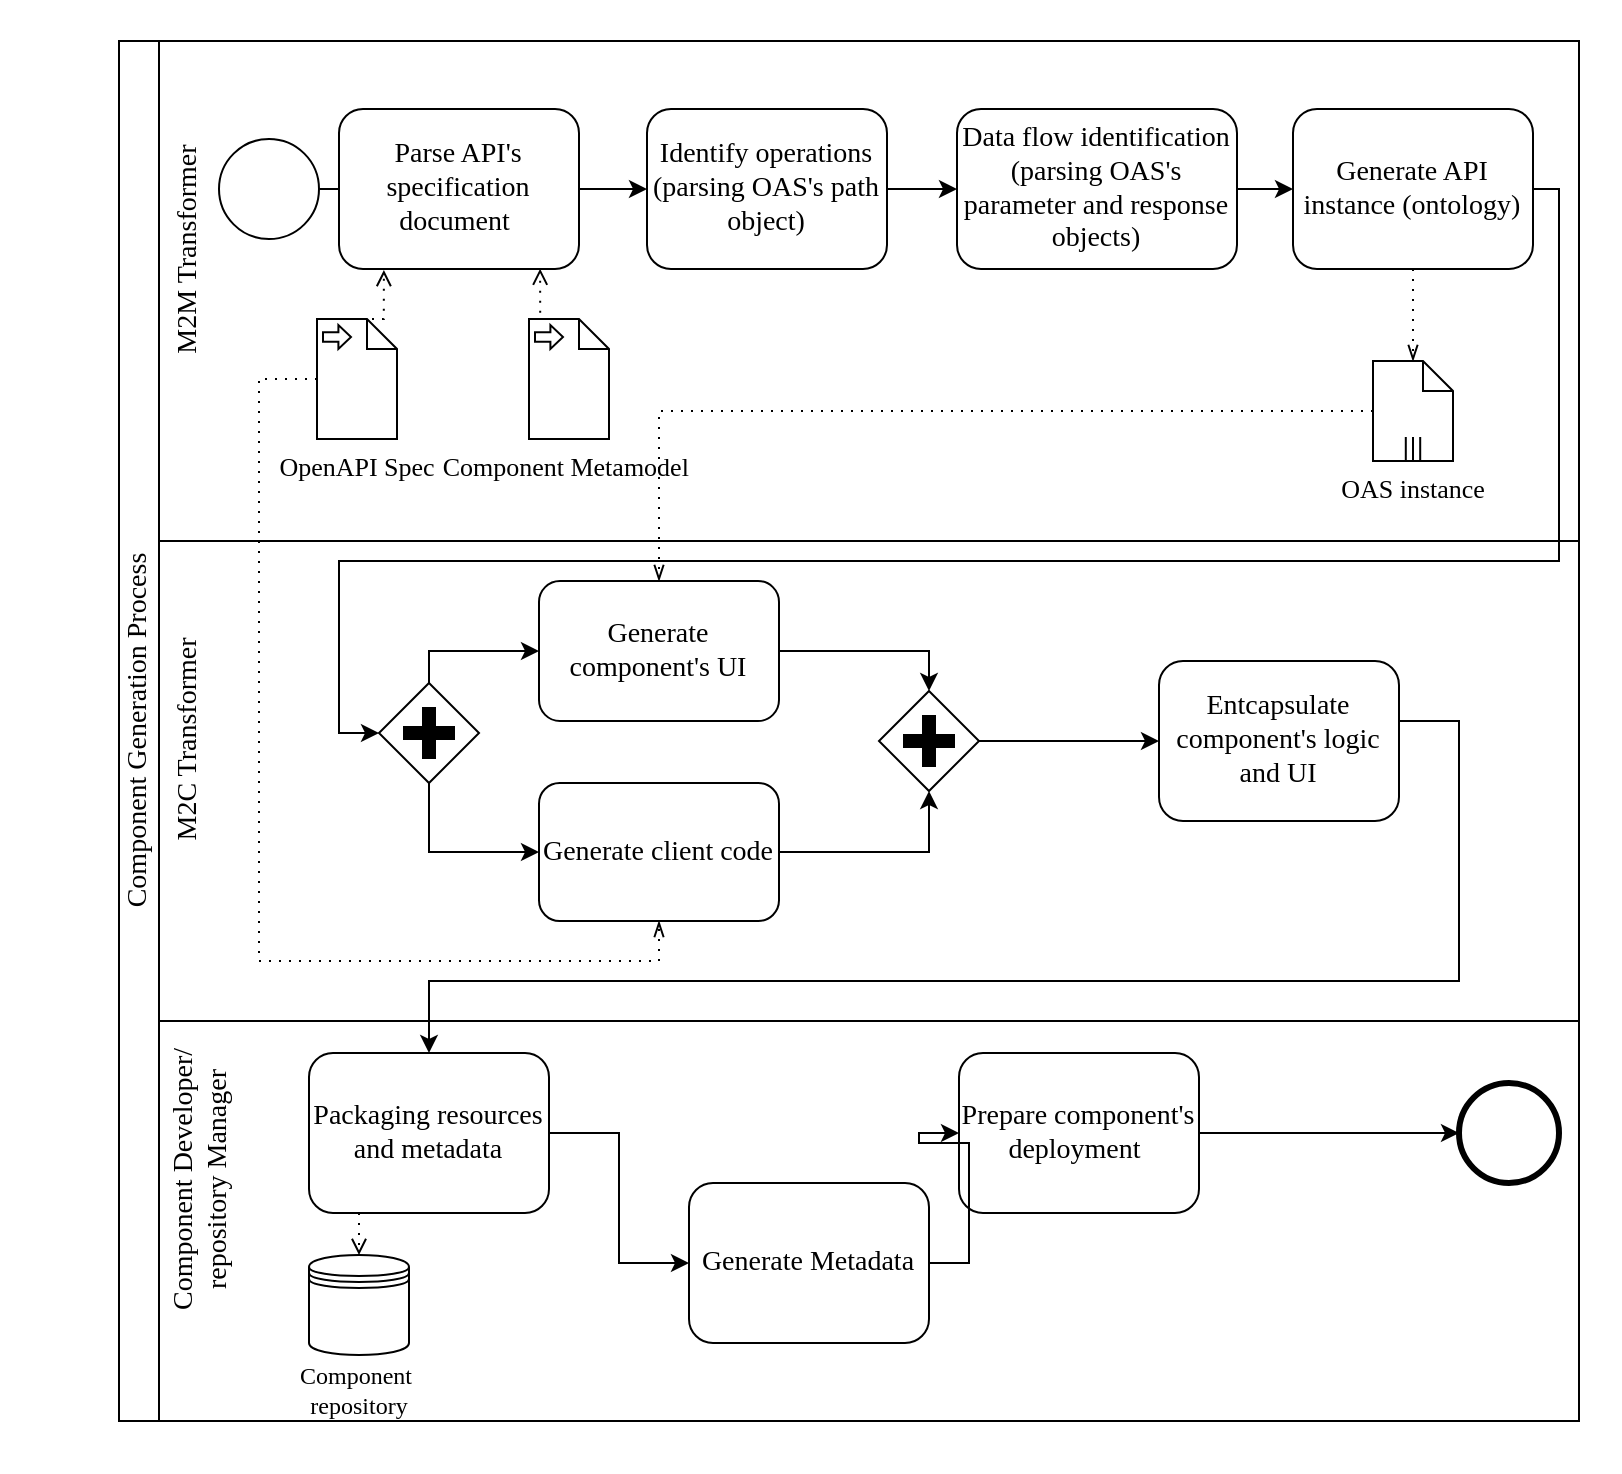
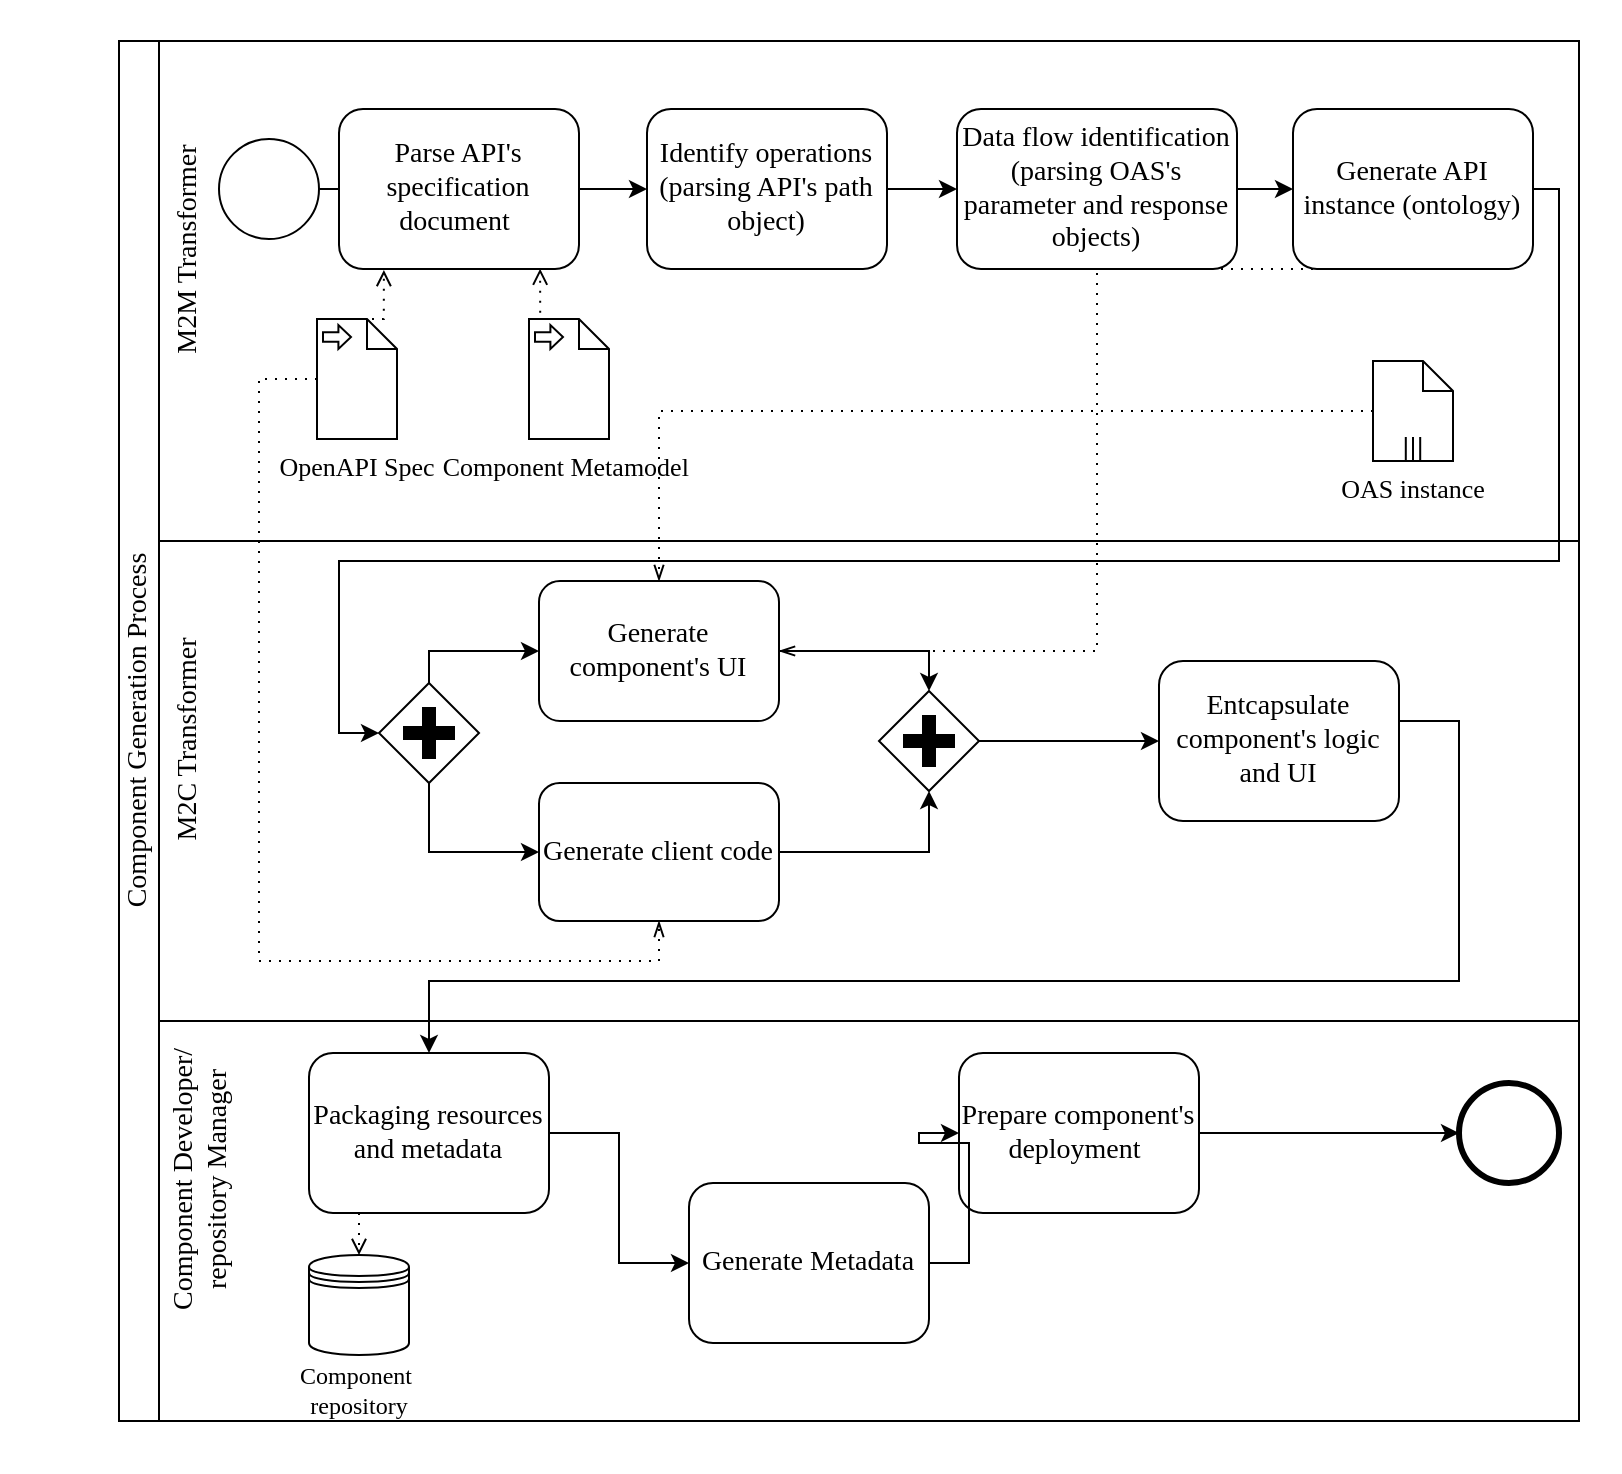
node "Identify operations (parsing OAS's path object)": label "Identify operations (parsing OAS's path object)" -> "Identify operations (parsing API's path object)"
edge "Generate API instance (ontology)" -> "OAS instance": now "Generate API instance (ontology)" -> "Generate component's UI"
